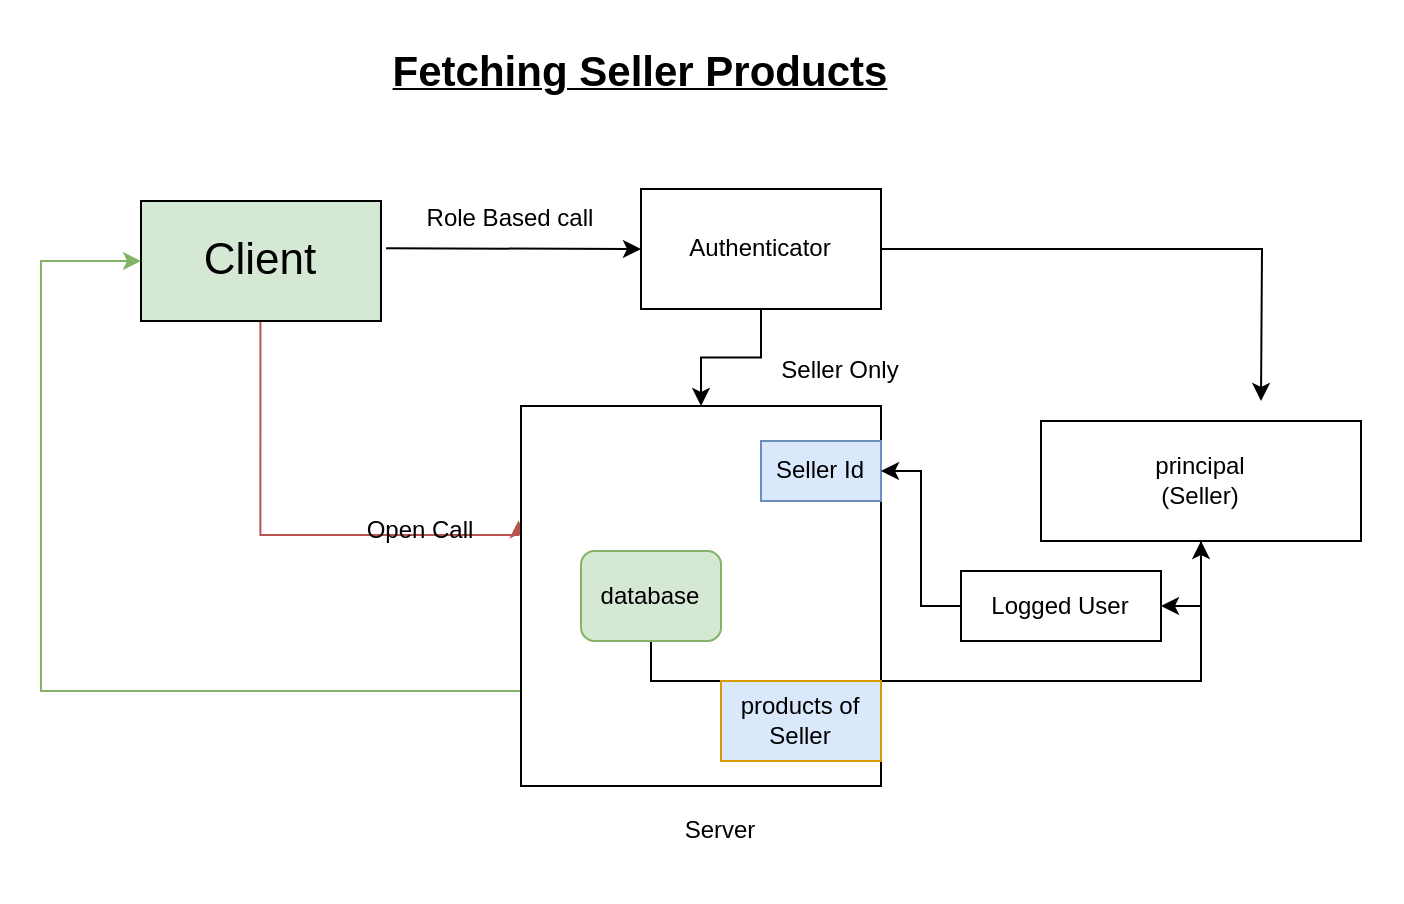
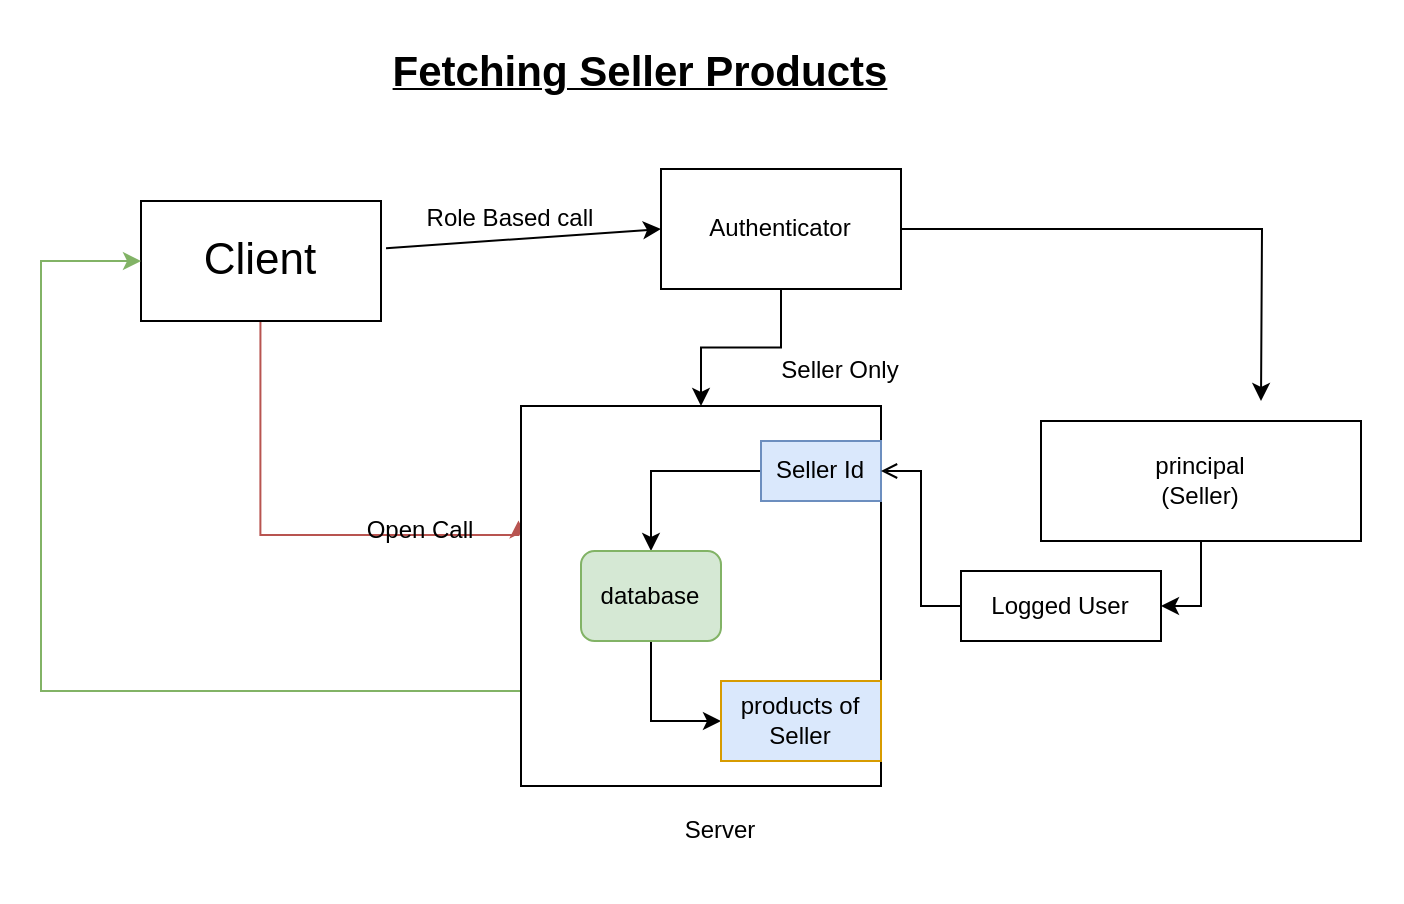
node "Authenticator": moved (761, 249) -> (781, 229)
node "Client": fillcolor #d5e8d4 -> #ffffff
edge "Seller Id" -> "database": added
edge "Logged User" -> "Seller Id": arrowhead classic -> open
edge "database" -> "principal (Seller)": now "database" -> "products of Seller"
